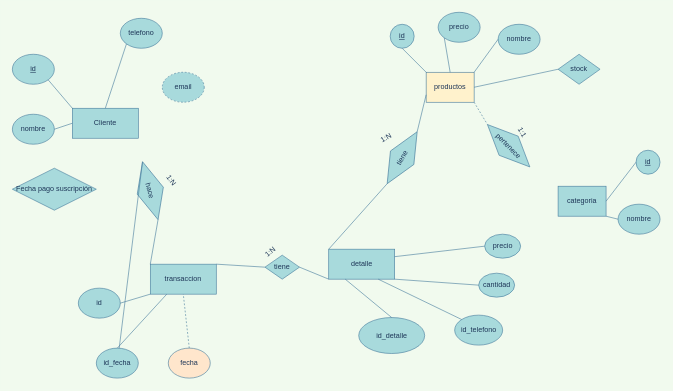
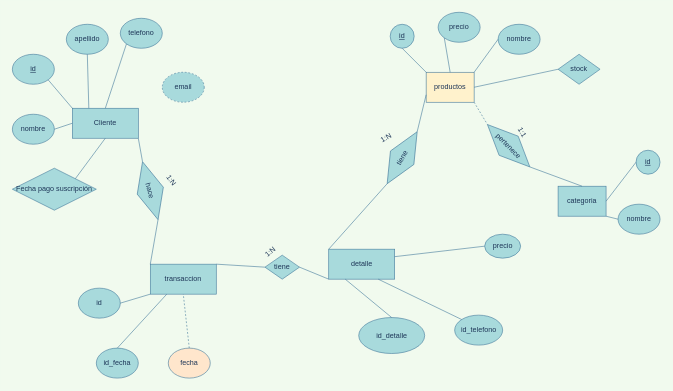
node "apellido": added
edge "apellido" -- "Cliente": added
edge "Cliente" -- "Fecha pago suscripción": added
edge "pertenece" -- "categoria": added
edge "hace" -- "id_fecha": now "hace" -- "Cliente"
edge "detalle" -- "cantidad": removed
node "cantidad": removed
